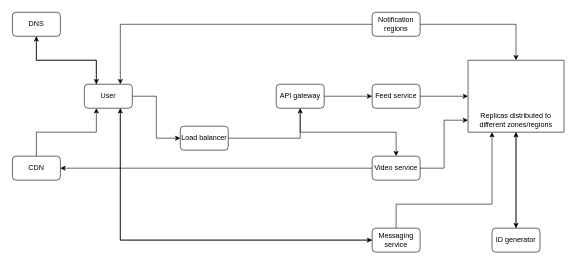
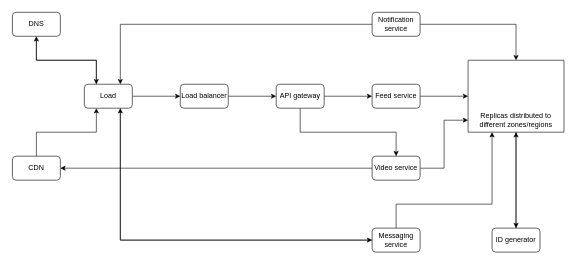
node "Notification regions": label "Notification regions" -> "Notification service"
node "User": label "User" -> "Load"
node "Load balancer": moved (204, 138) -> (204, 96)
